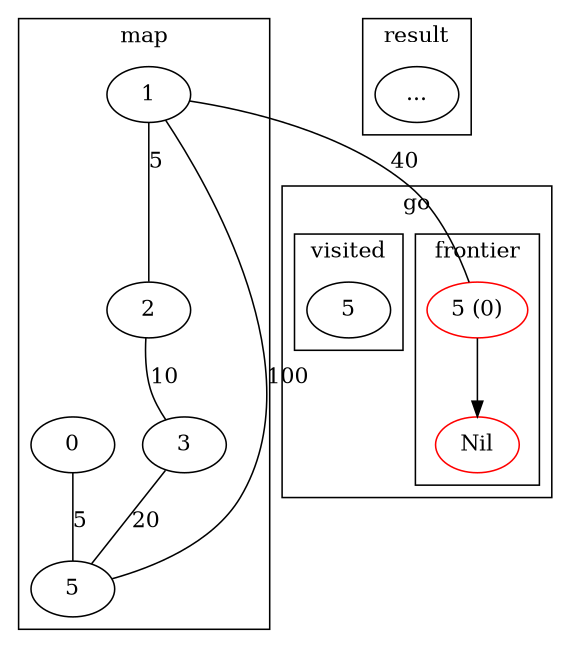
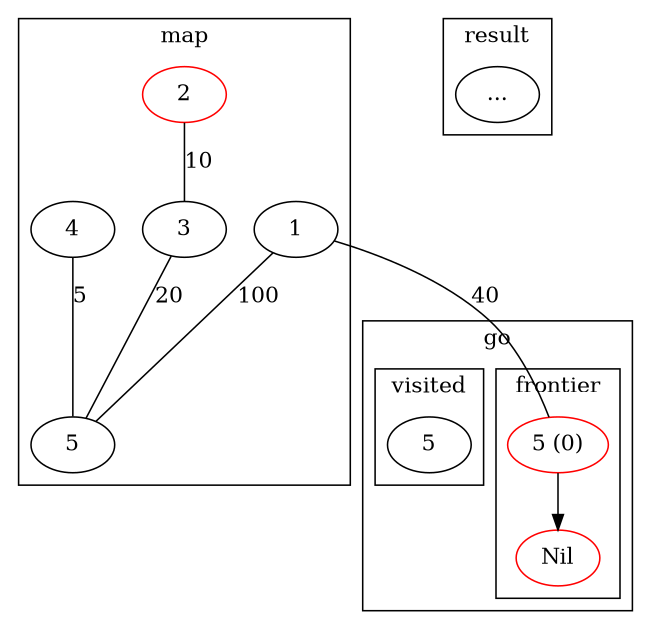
edge "1" -- "2": removed, label "5"
node "2": color black -> red
node "0": label "0" -> "4"
